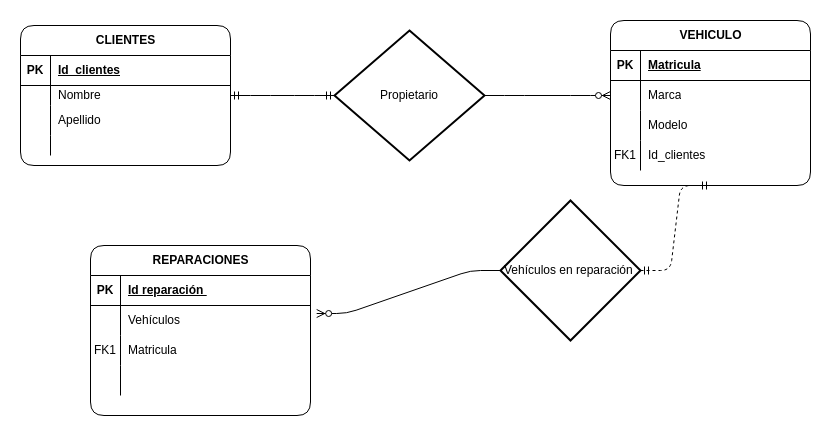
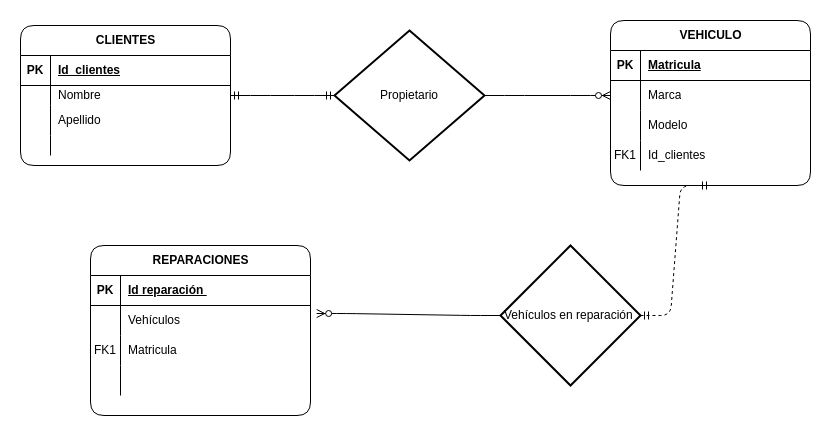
node "Vehículos en reparación": moved (571, 271) -> (571, 316)
